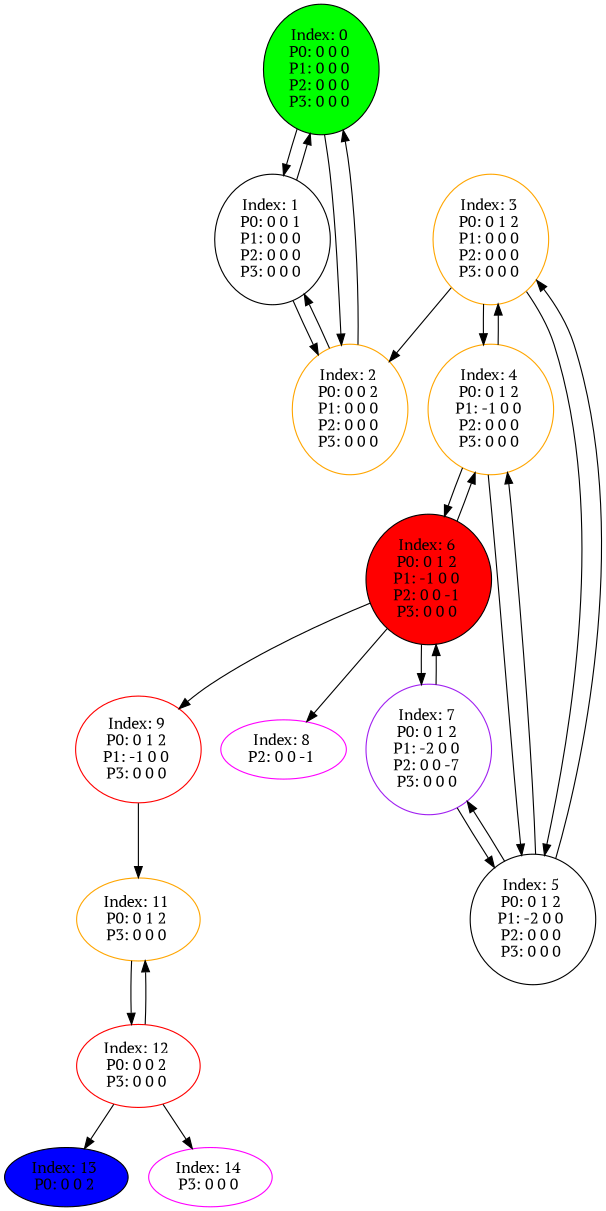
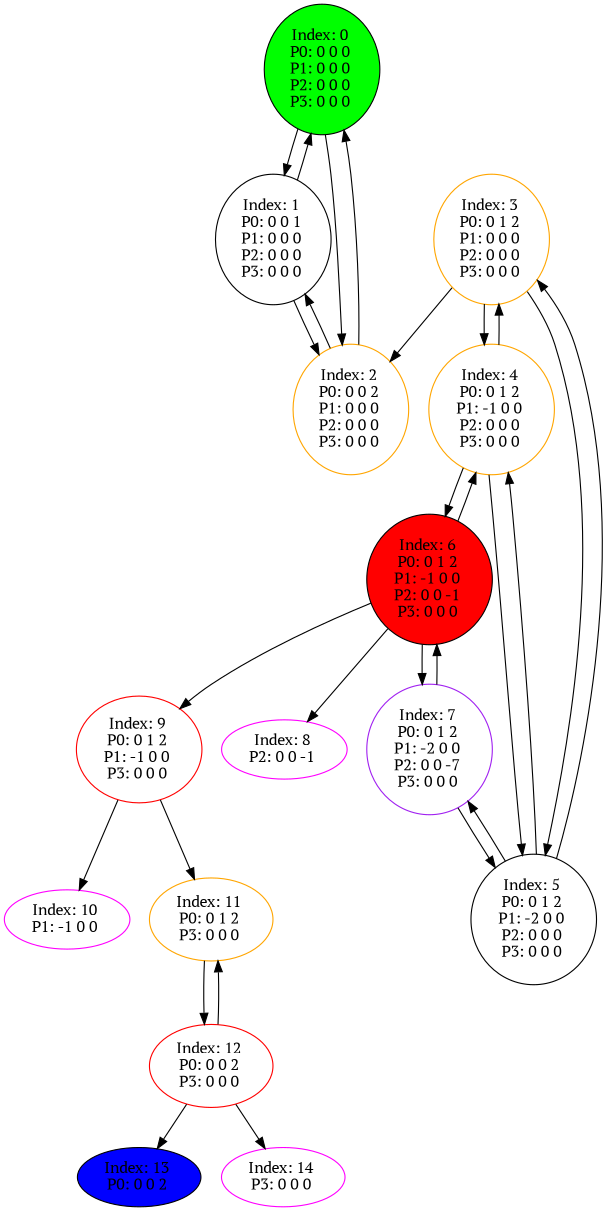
node "Index: 10 P1: -1 0 0": added
